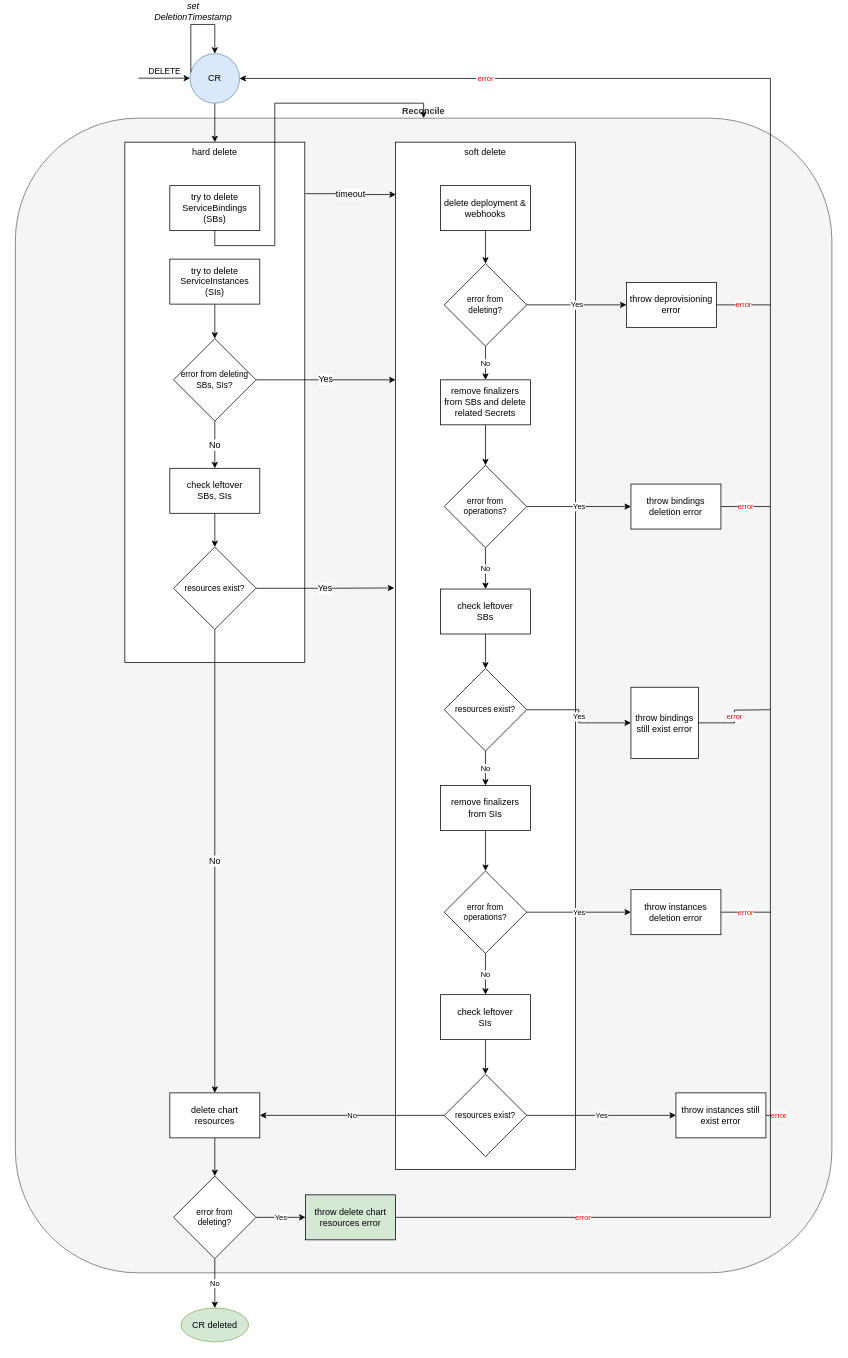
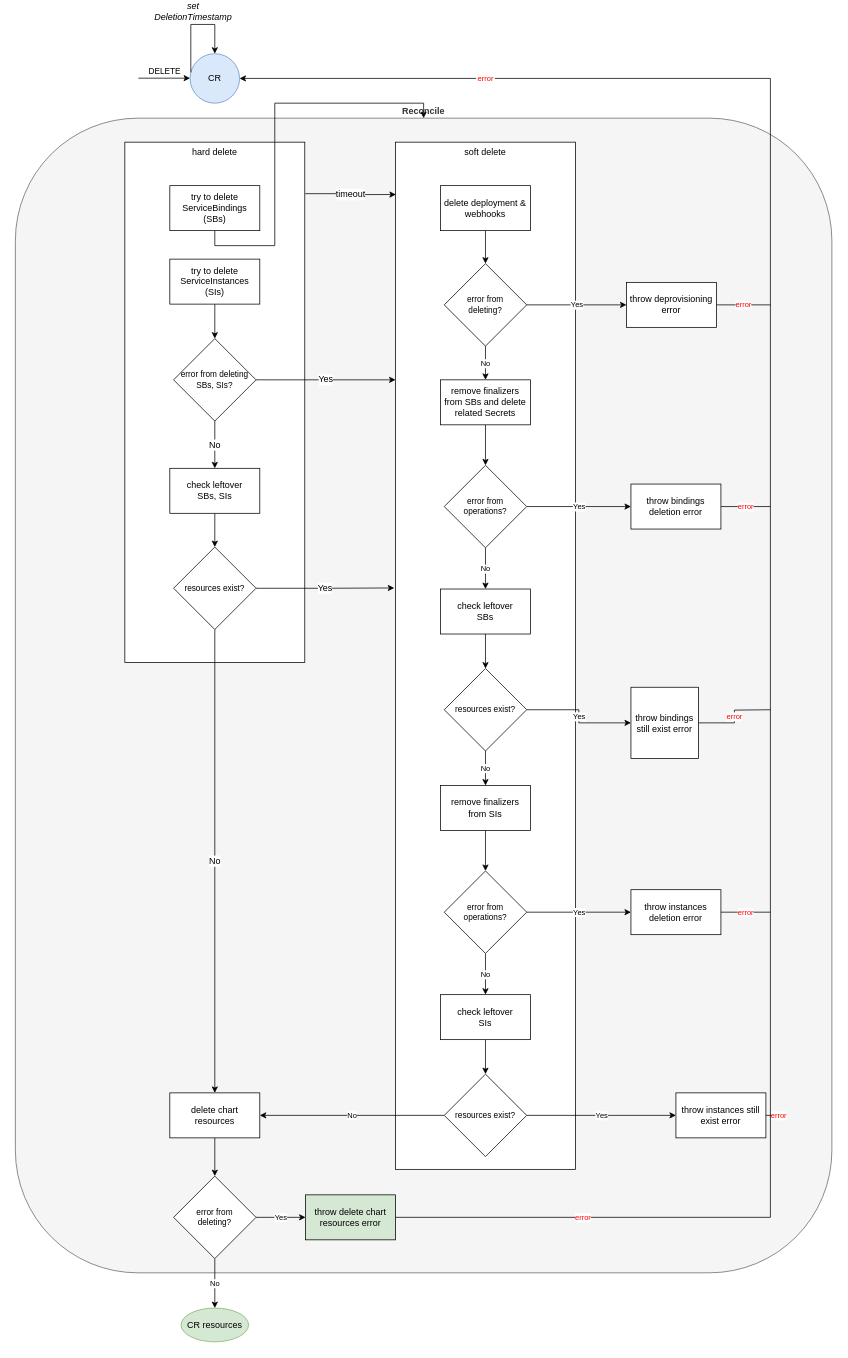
edge "CR" -> "hard delete": removed
node "CR deleted": label "CR deleted" -> "CR resources"
